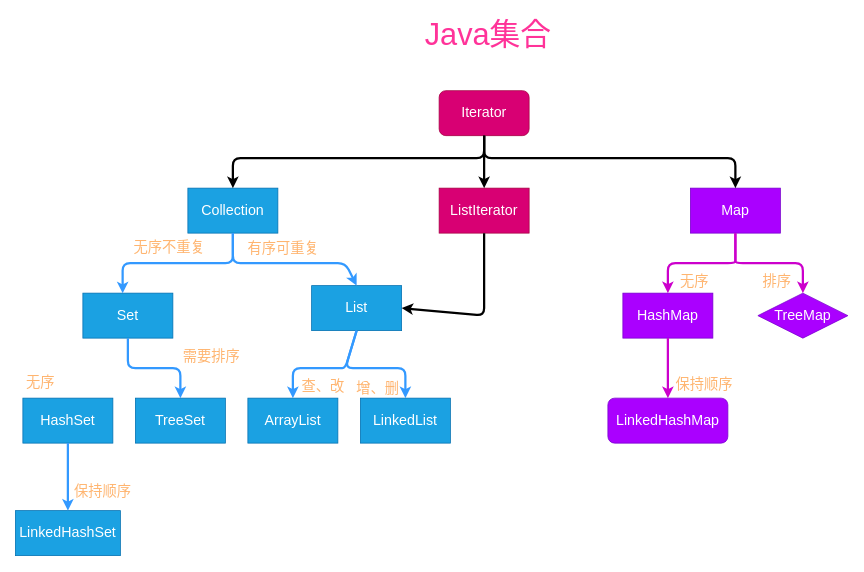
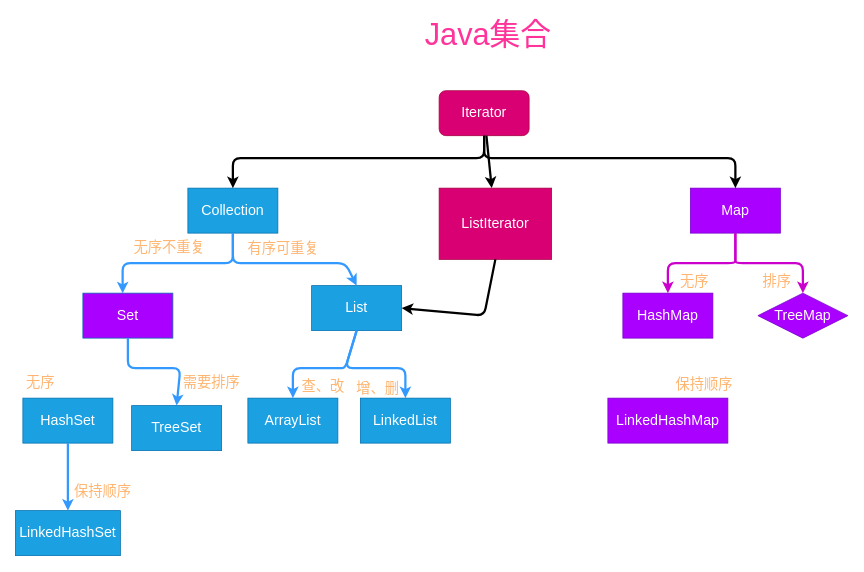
node "ListIterator": size 90x45 -> 113x71
node "Set": fillcolor #1ba1e2 -> #aa00ff
node "需要排序": moved (211, 357) -> (211, 383)
edge "HashMap" -> "LinkedHashMap": removed
node "TreeSet": moved (180, 420) -> (177, 428)
node "LinkedHashMap": shape rounded rectangle -> rectangle
